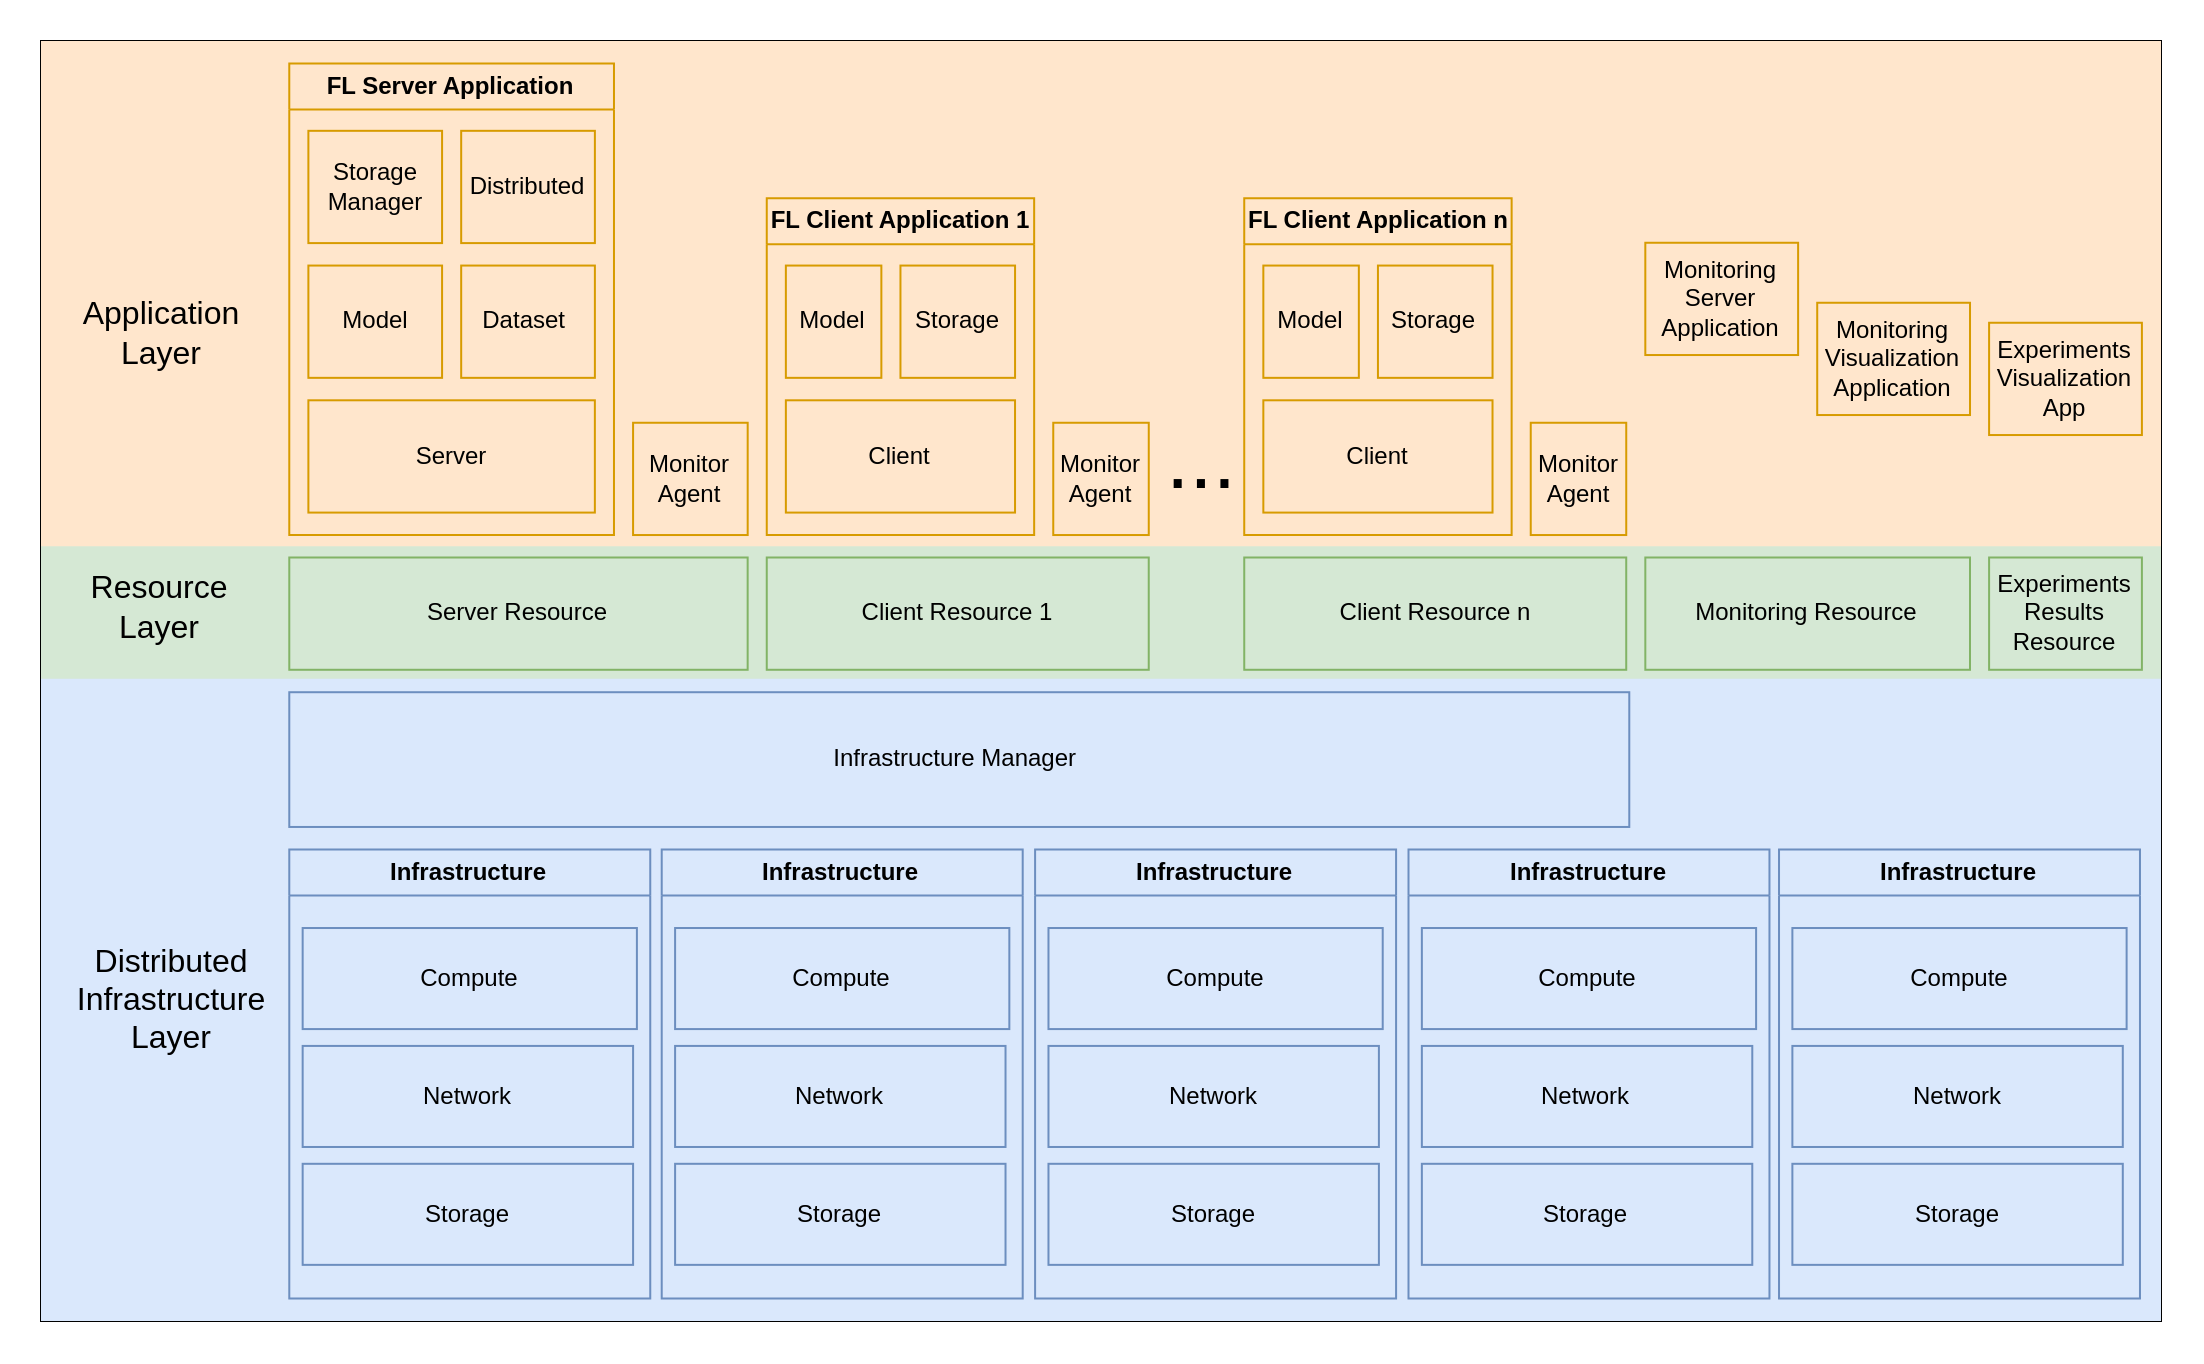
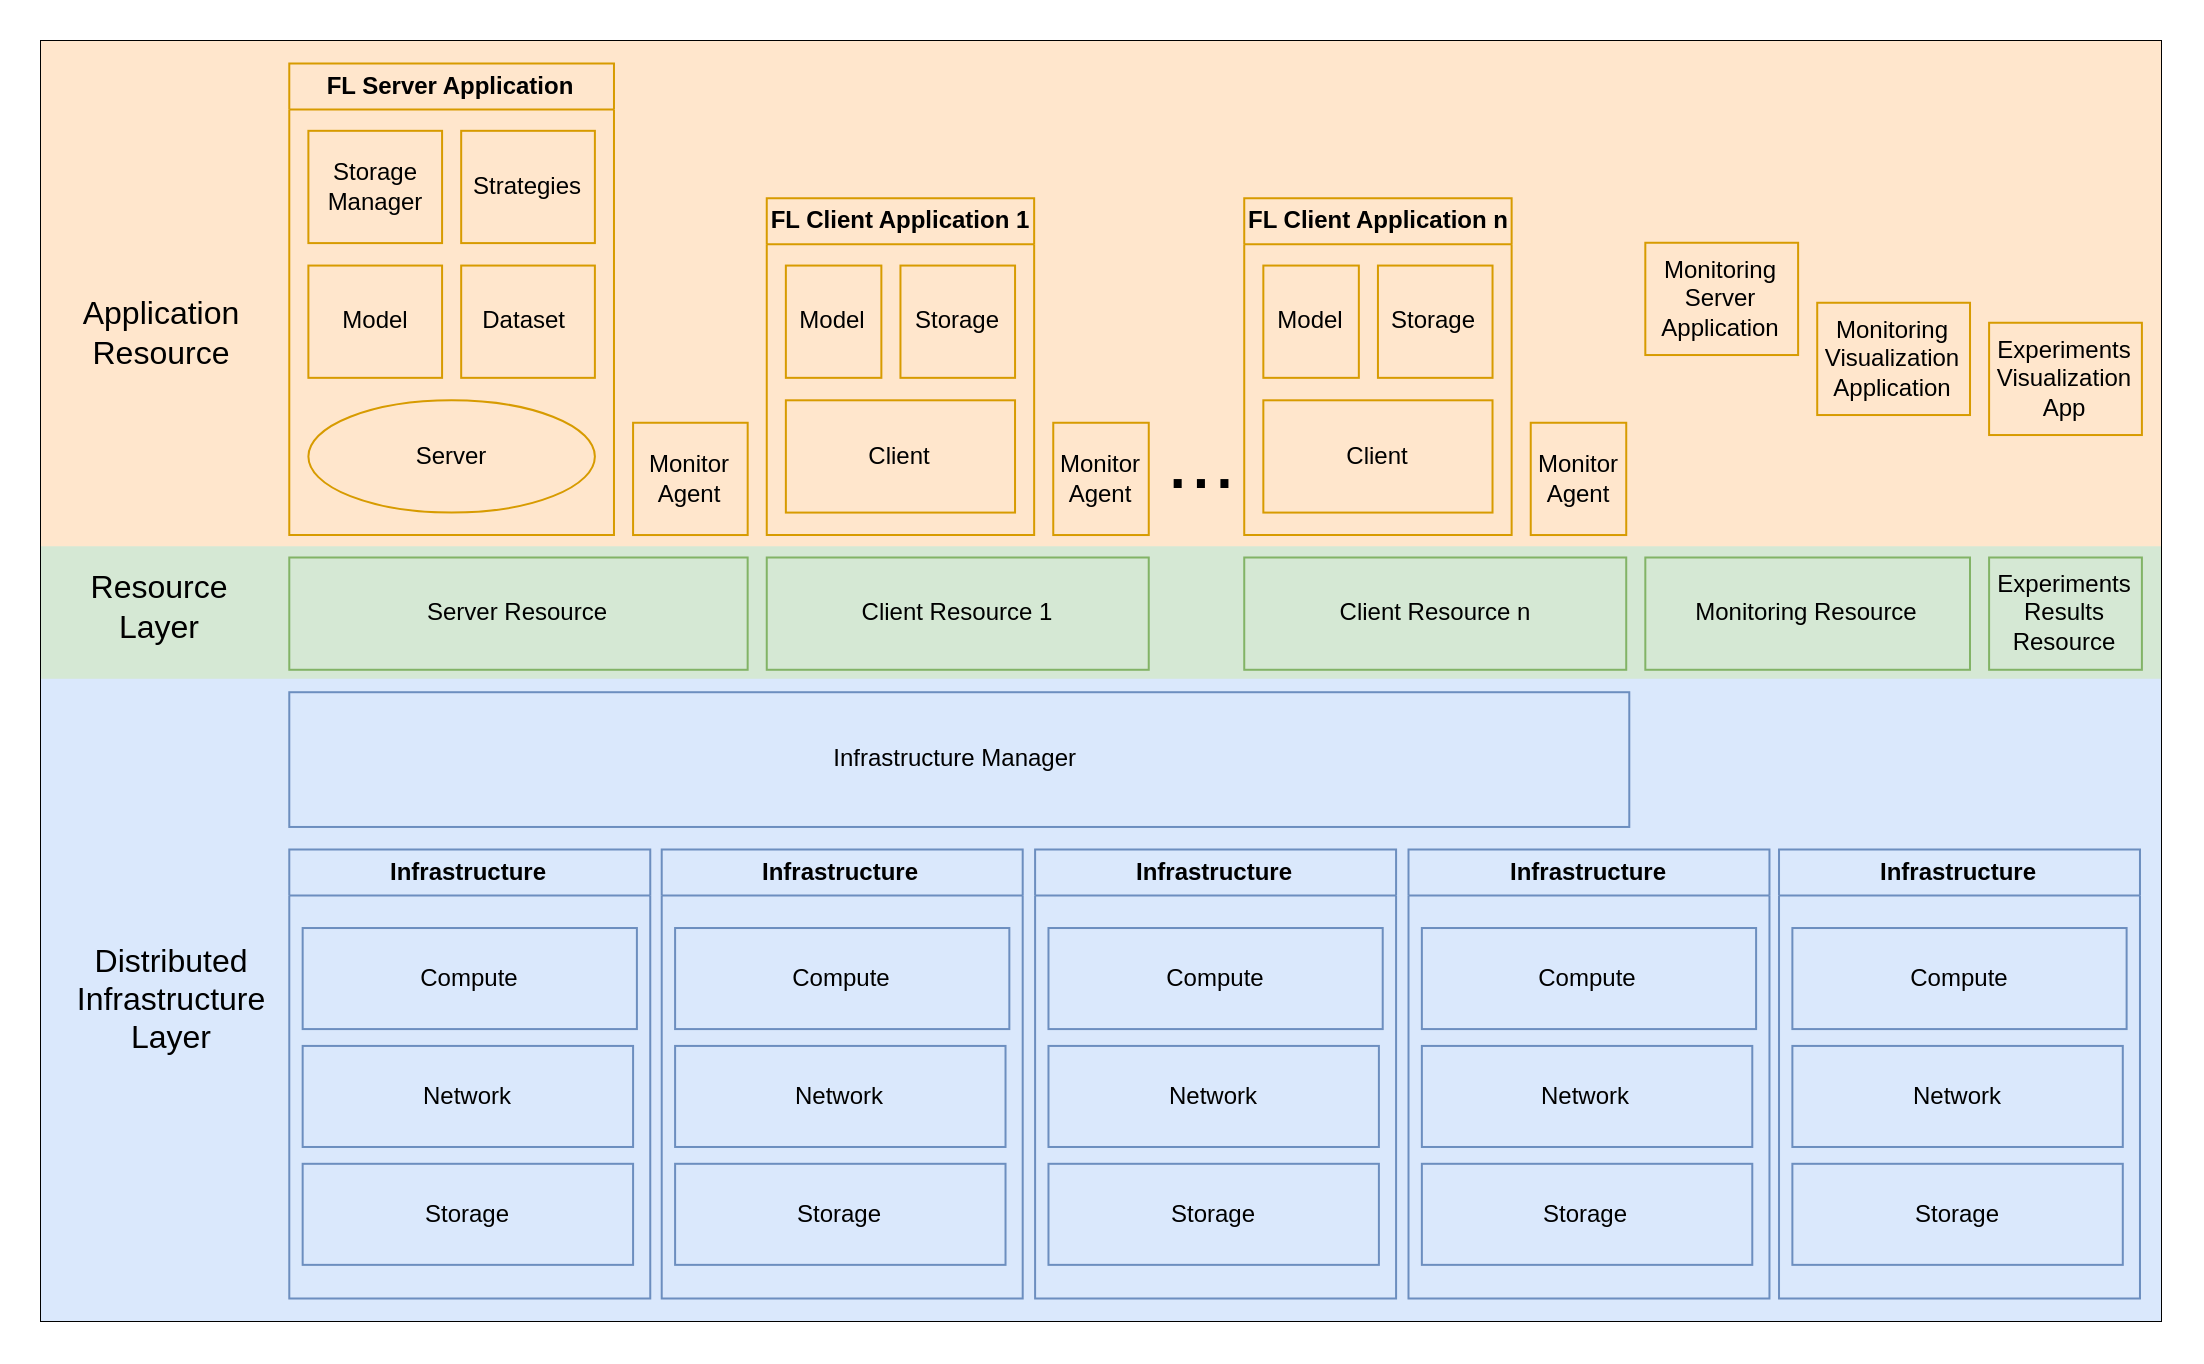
node "Distributed": label "Distributed" -> "Strategies"
node "Application Layer": label "Application Layer" -> "Application Resource"
node "Server": shape rectangle -> ellipse
